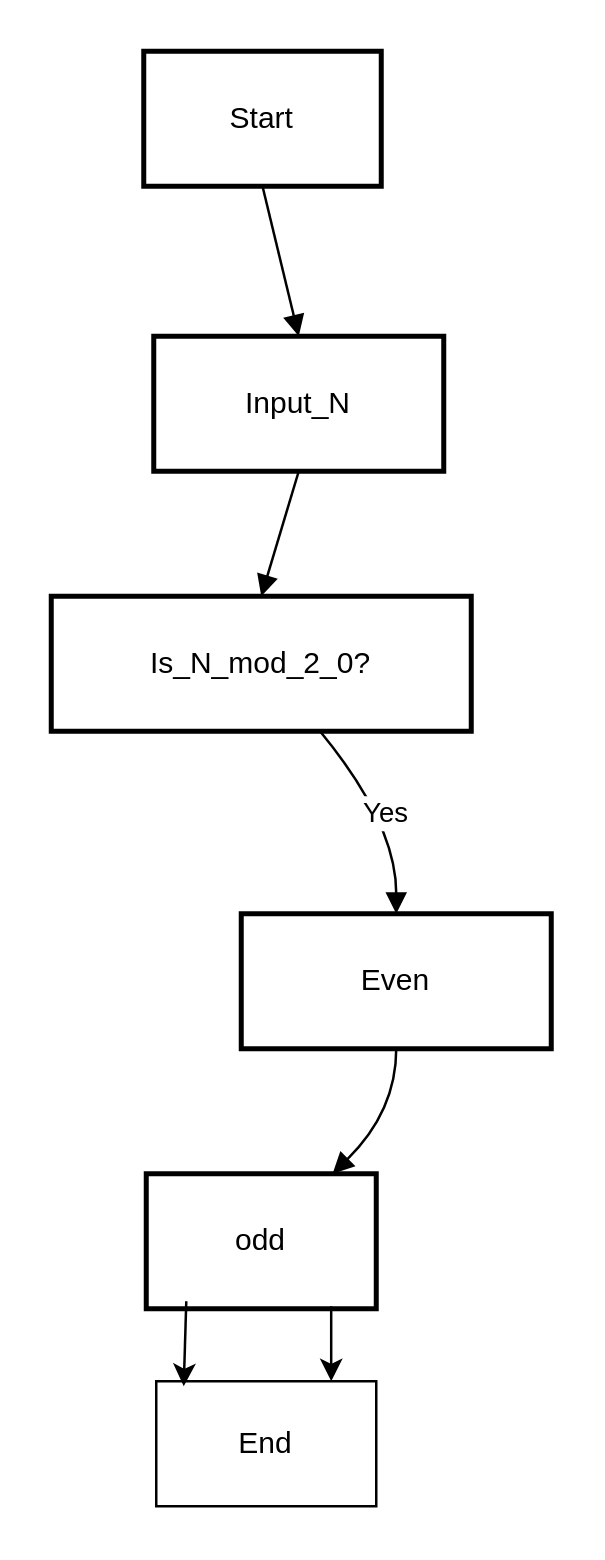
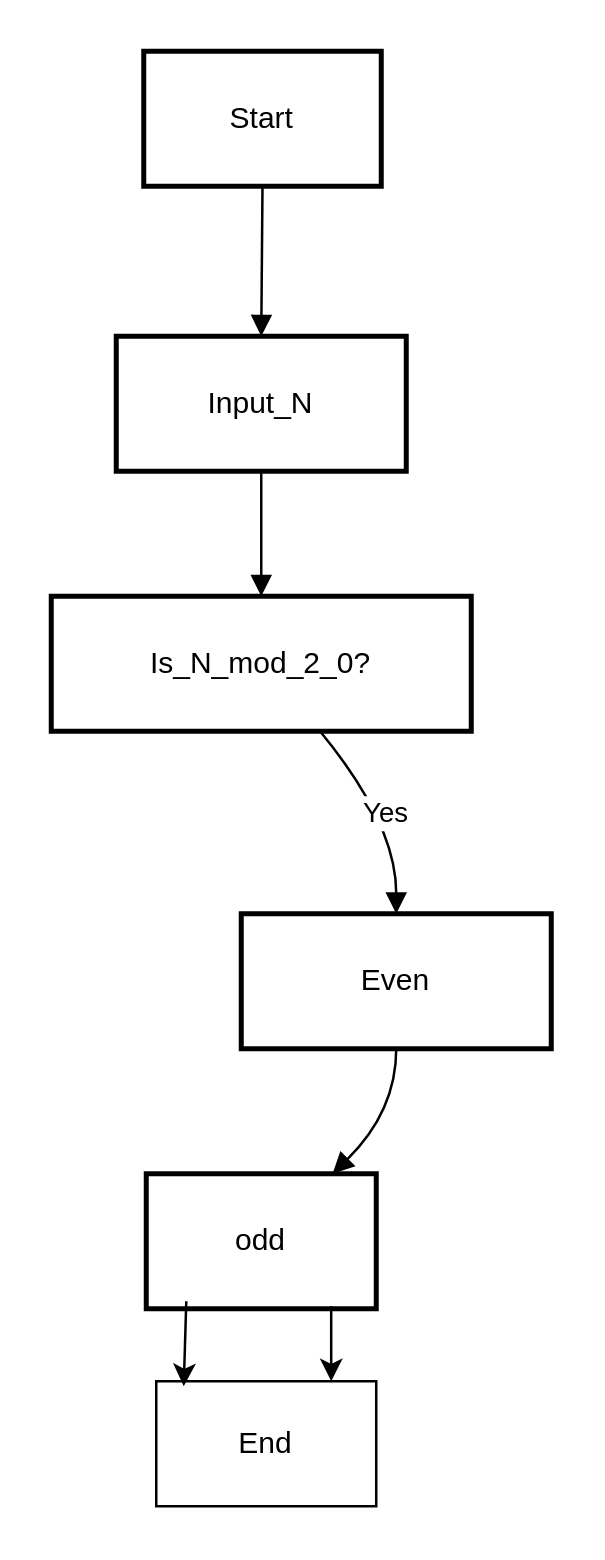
node "Input_N": moved (299, 404) -> (261, 404)
